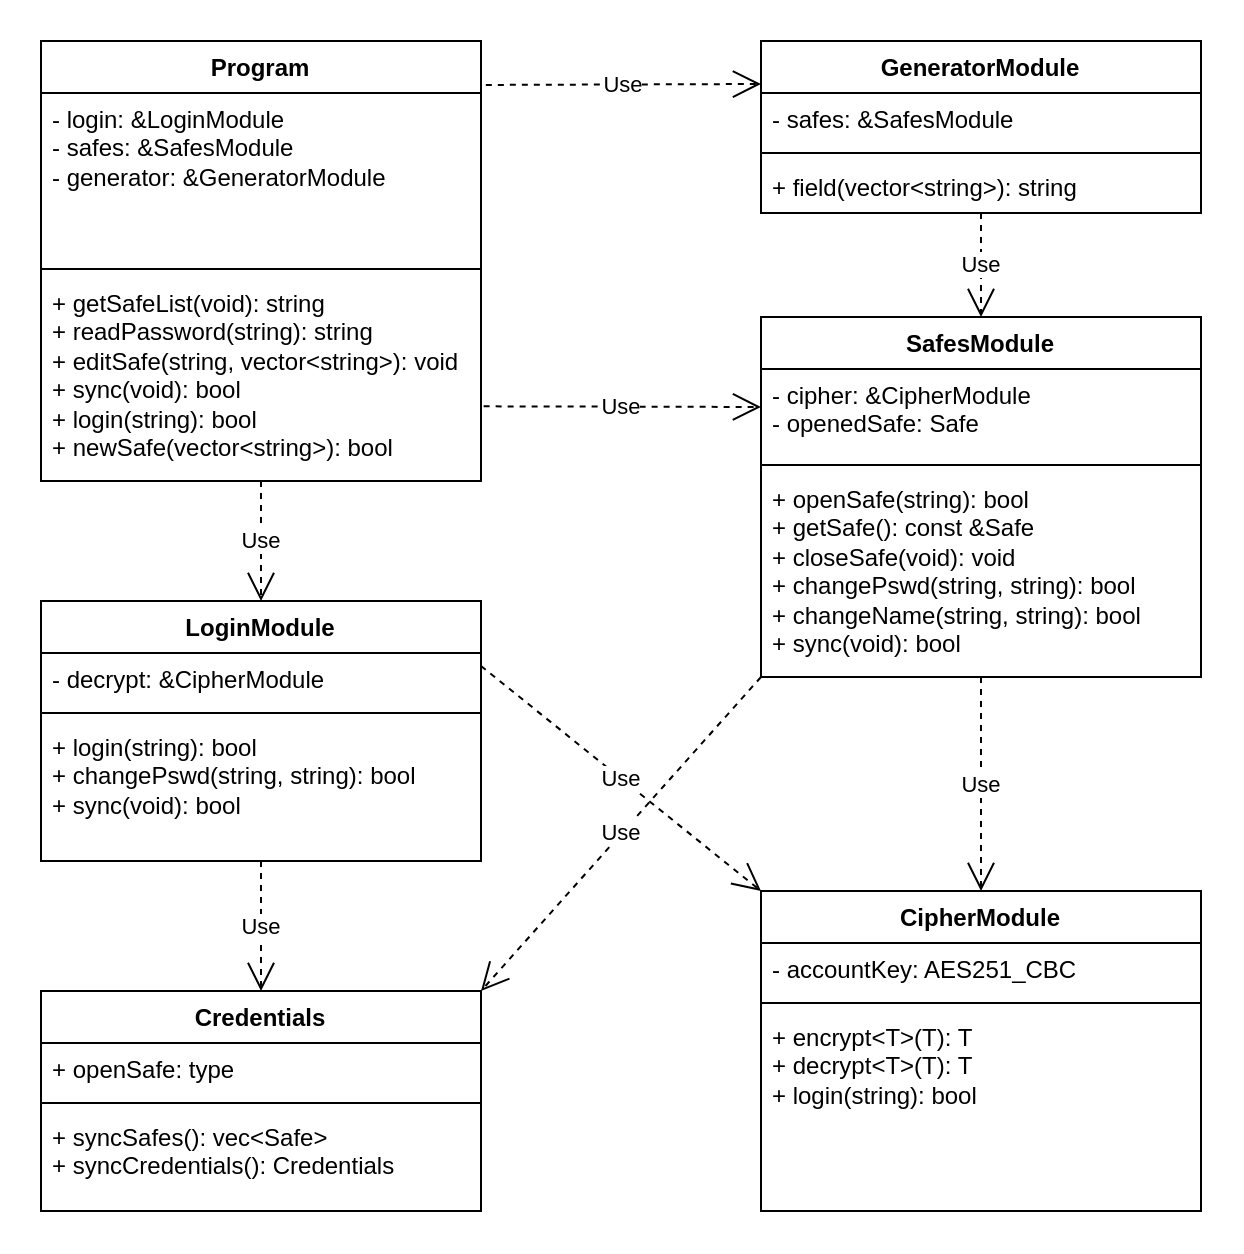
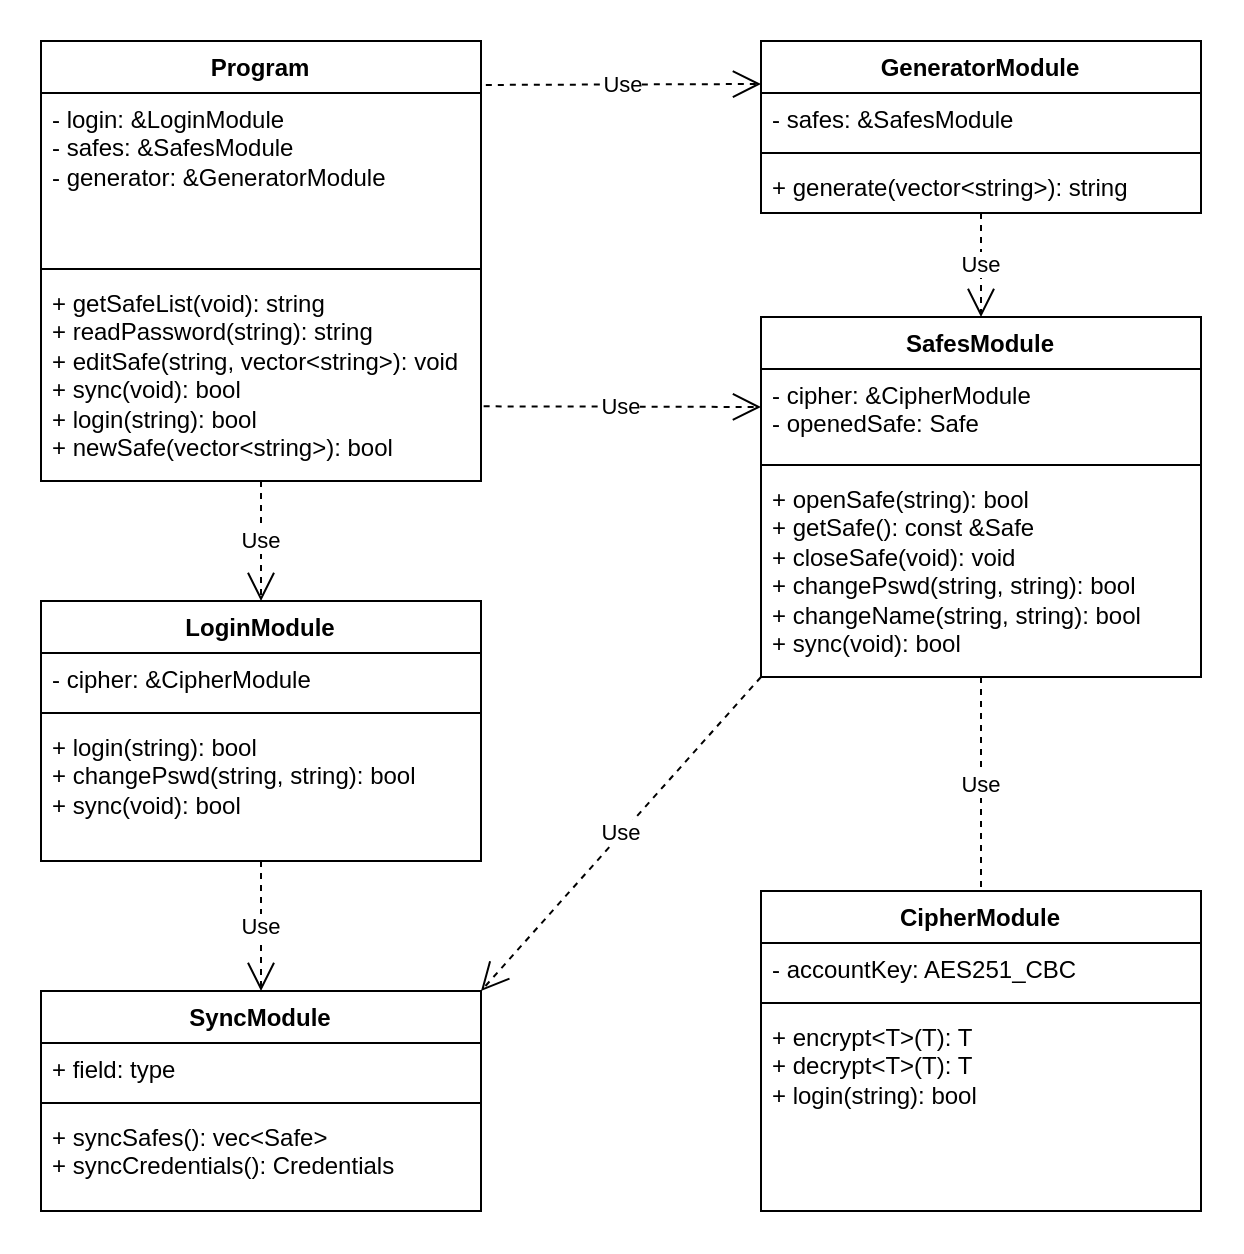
node "+ field(vector<string>): string": label "+ field(vector<string>): string" -> "+ generate(vector<string>): string"
node "- decrypt: &CipherModule": label "- decrypt: &CipherModule" -> "- cipher: &CipherModule"
edge "LoginModule" -> "CipherModule": removed, label "Use"
edge "SafesModule" -> "CipherModule": arrowhead open -> none
node "Credentials": label "Credentials" -> "SyncModule"
node "+ openSafe: type": label "+ openSafe: type" -> "+ field: type"
